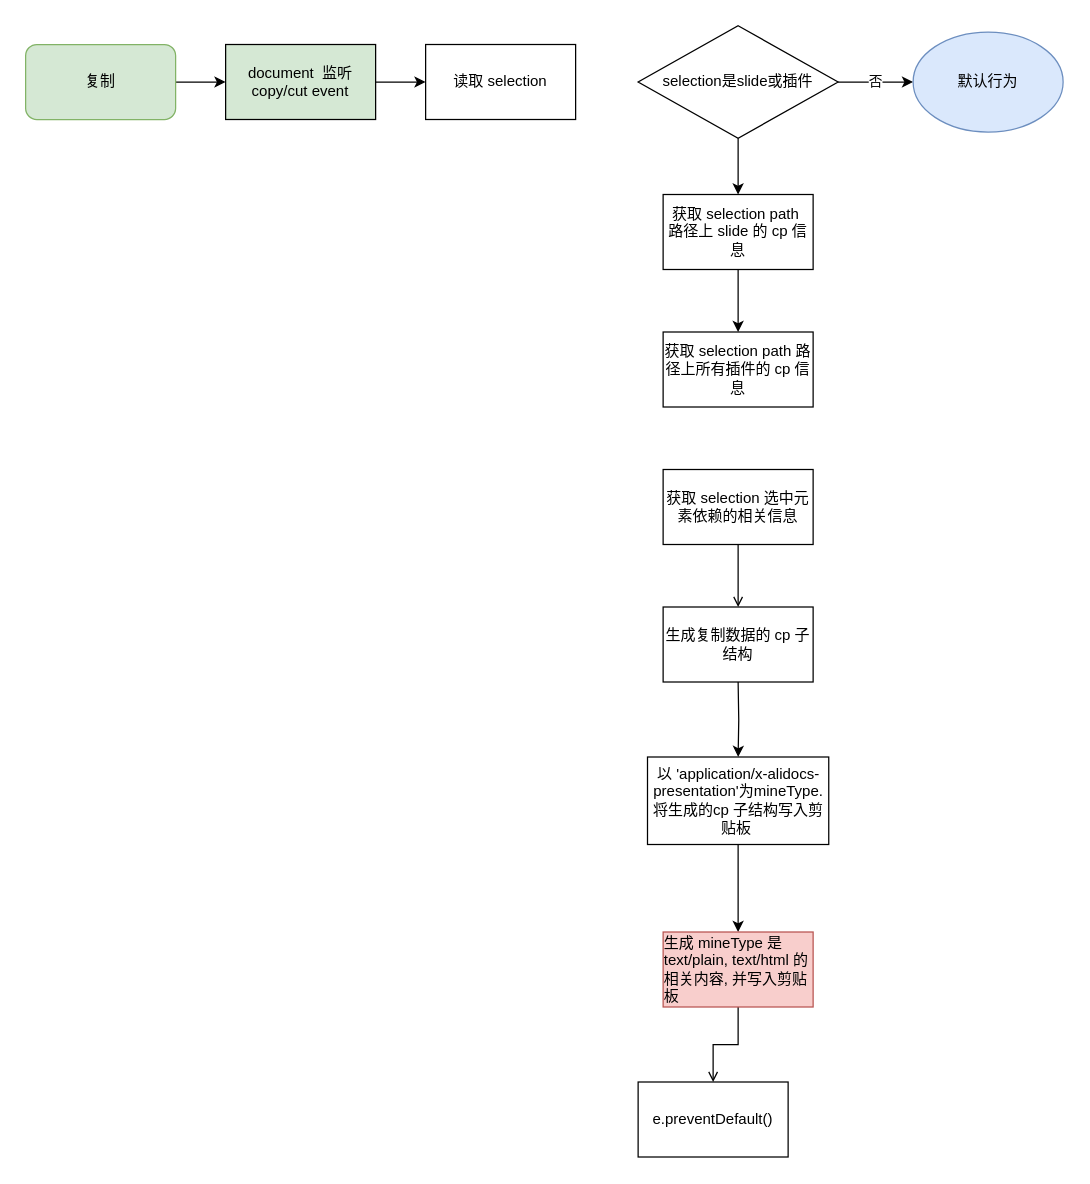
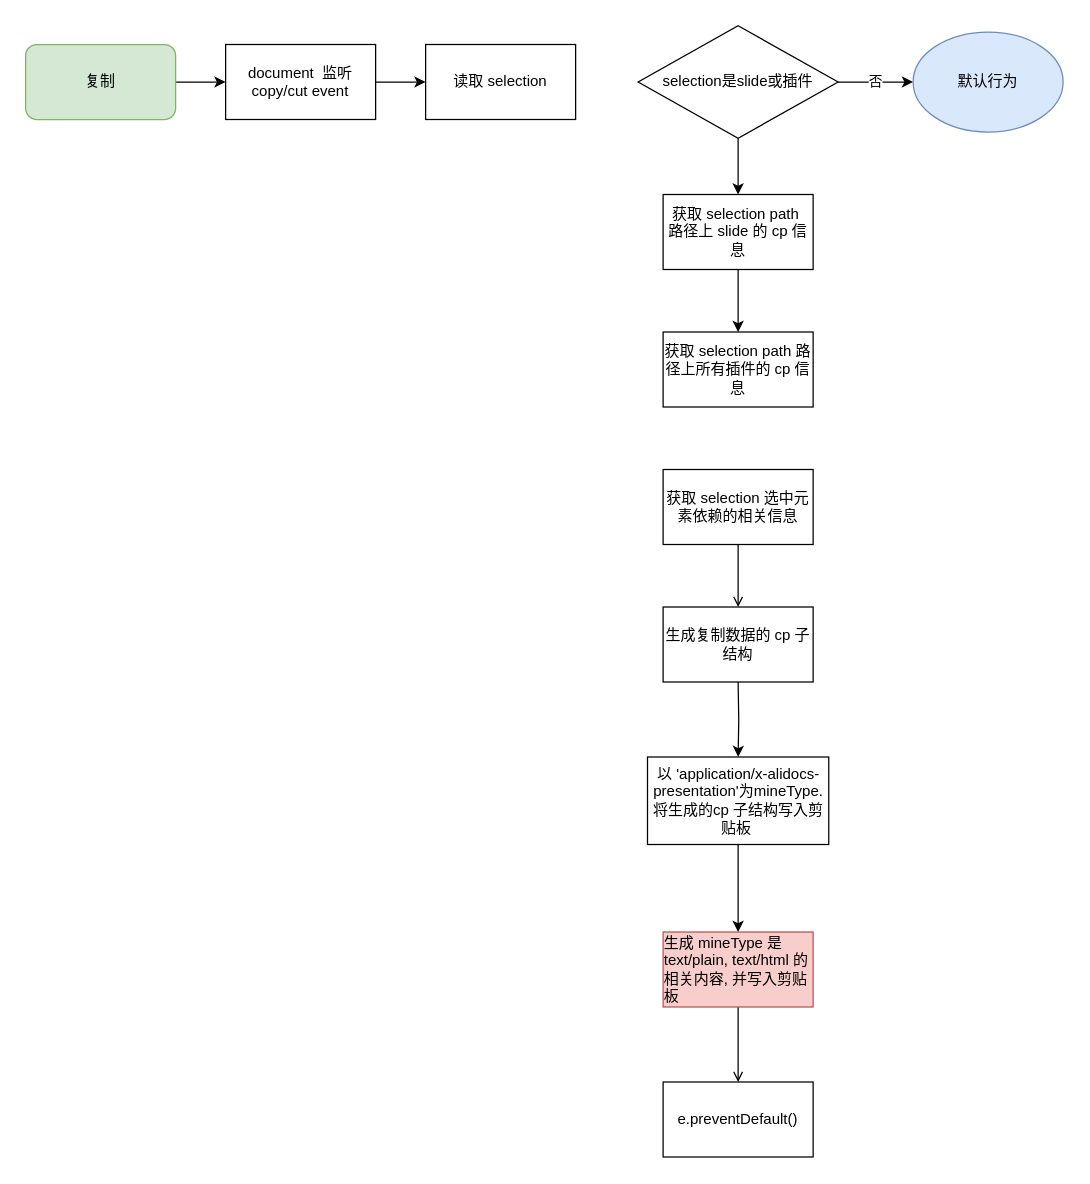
node "document 监听 copy/cut event": fillcolor #d5e8d4 -> #ffffff
node "e.preventDefault()": moved (713, 1119) -> (738, 1119)
